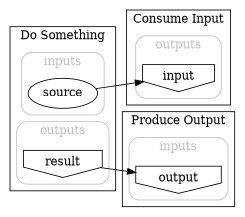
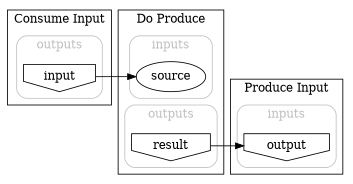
cluster "Do Something": label "Do Something" -> "Do Produce"
edge "source" -> "input": reversed
cluster "Produce Output": label "Produce Output" -> "Produce Input"
